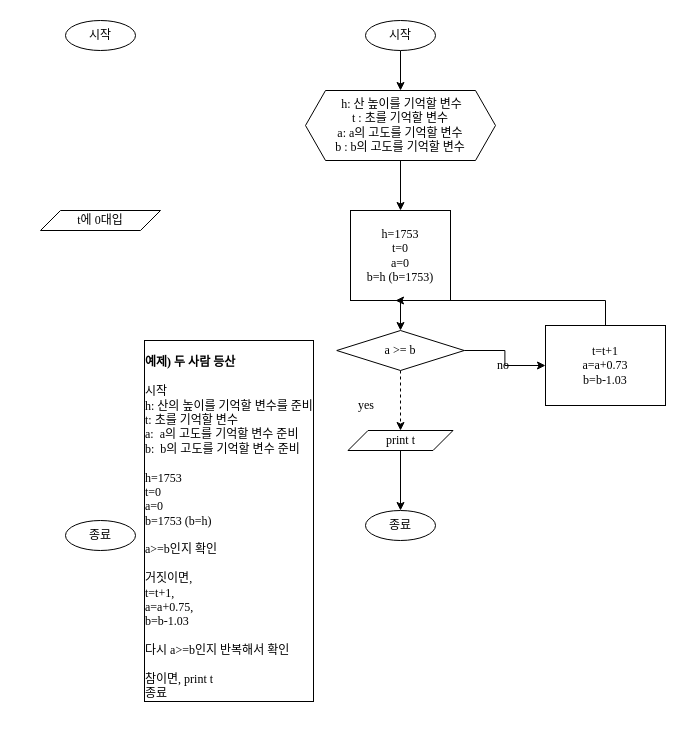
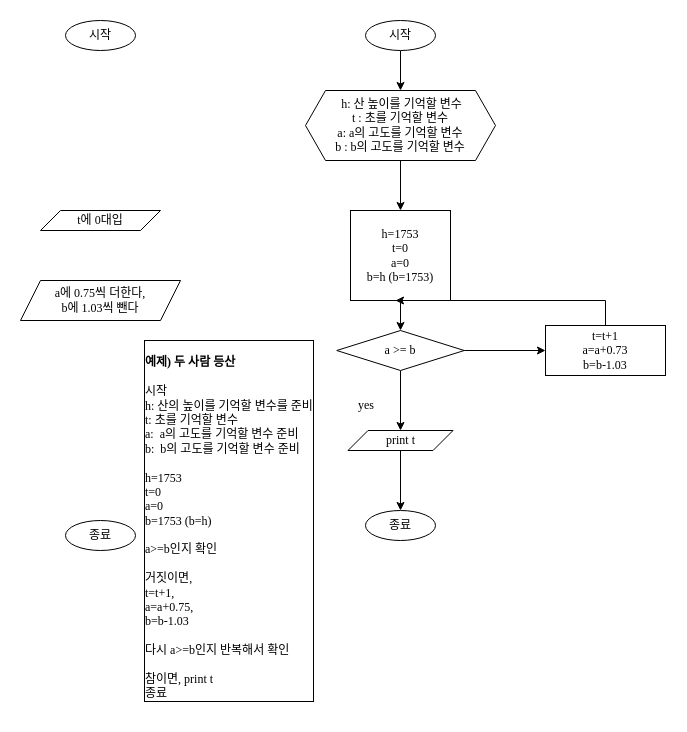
node "a에 0.75씩 더한다, b에 1.03씩 뺀다": added
node "no": removed
node "t=t+1 a=a+0.73 b=b-1.03": size 120x80 -> 120x50
edge "a >= b" -> "print t": style dashed -> solid
